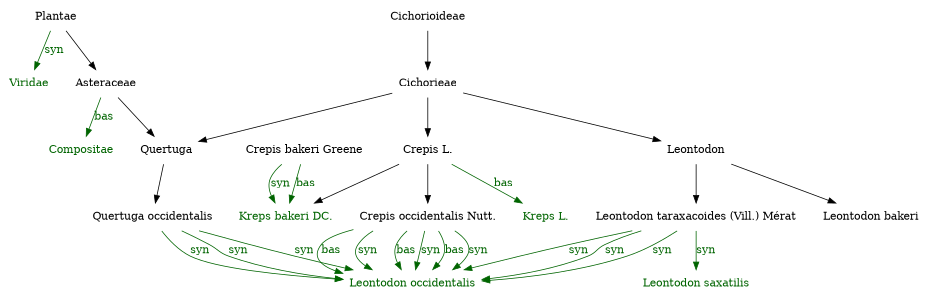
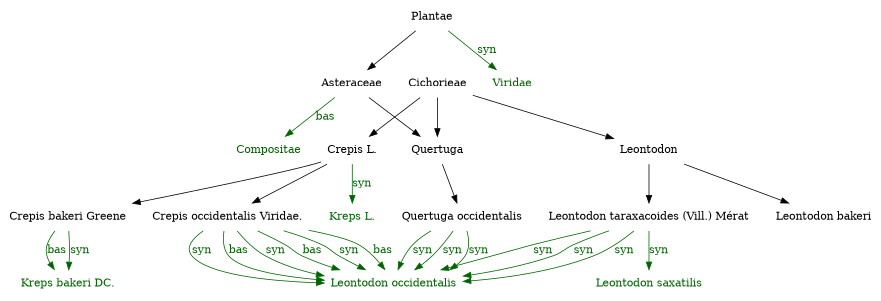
node "Cichorioideae": removed
edge "Crepis L." -> "Kreps bakeri DC.": now "Crepis L." -> "Crepis bakeri Greene"
edge "Crepis L." -> "Kreps L.": label "bas" -> "syn"
node "Crepis occidentalis Nutt.": label "Crepis occidentalis Nutt." -> "Crepis occidentalis Viridae."
